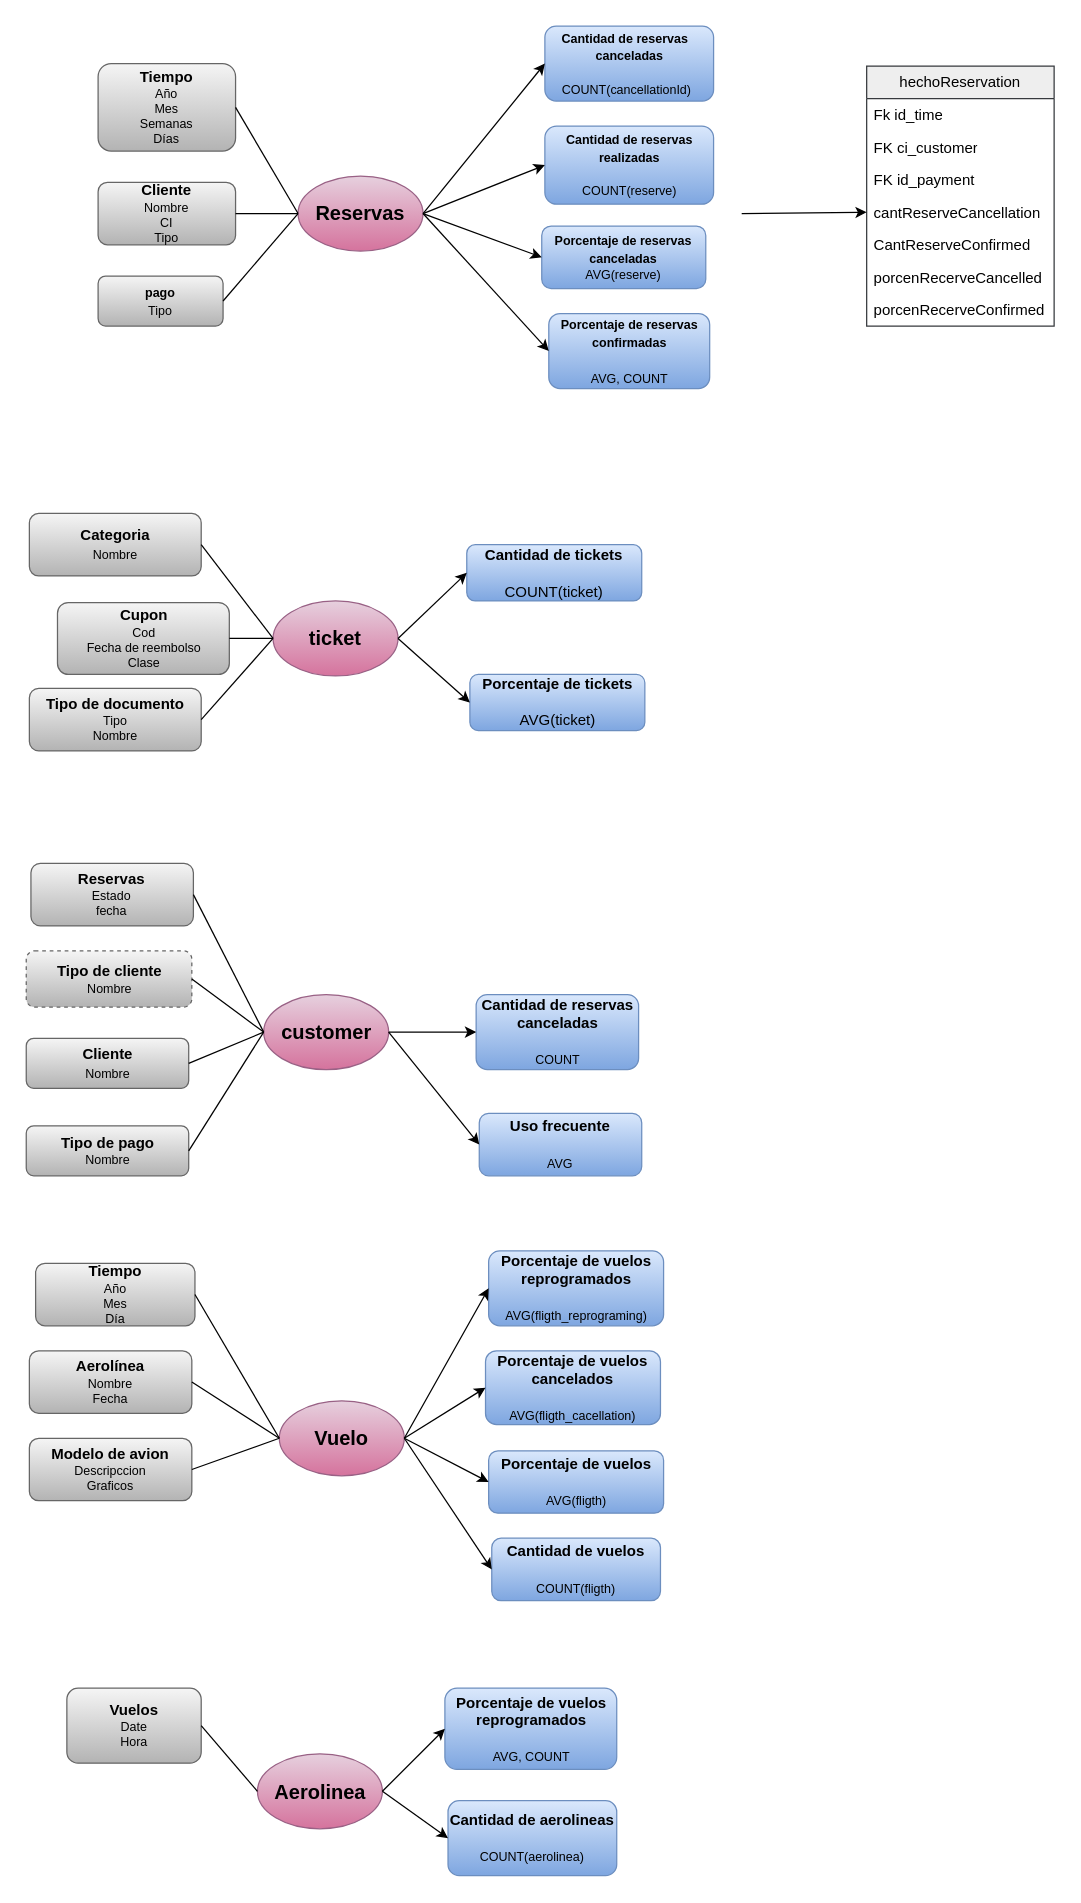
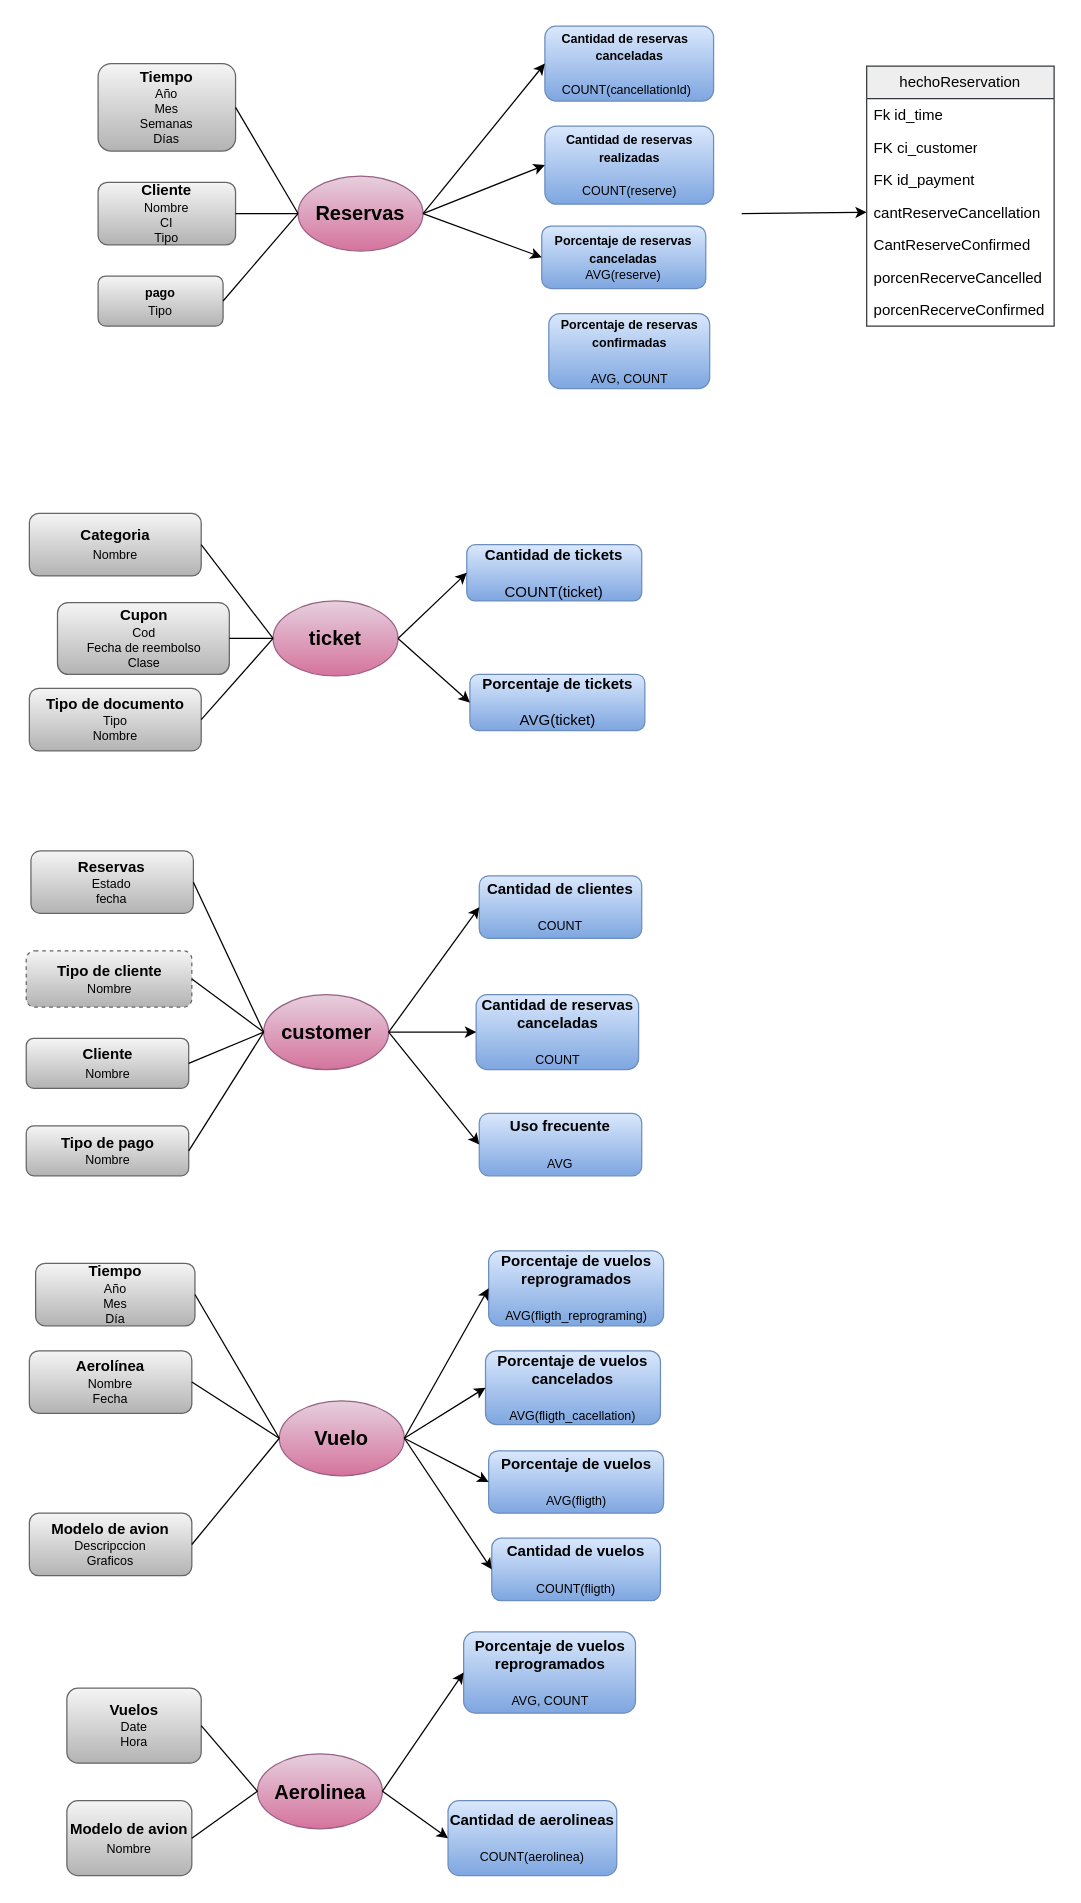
edge "Reservas" -> "Porcentaje de reservas confirmadas AVG, COUNT": removed
node "Reservas Estado fecha": moved (112, 894) -> (112, 882)
node "Cantidad de clientes COUNT": added
edge "customer" -> "Cantidad de clientes COUNT": added
node "Modelo de avion Descripccion Graficos": moved (111, 1469) -> (111, 1544)
node "Porcentaje de vuelos reprogramados AVG, COUNT": moved (531, 1729) -> (550, 1673)
edge "Aerolinea" -- "Modelo de avion Nombre": added
node "Modelo de avion Nombre": added
